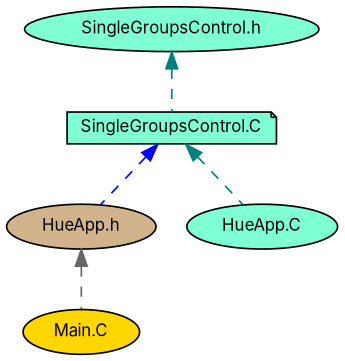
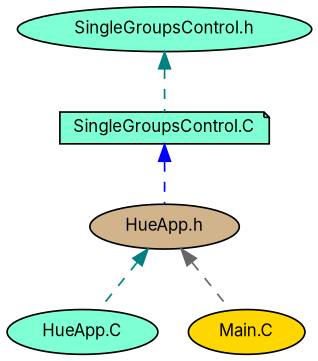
edge "HueApp.C" -> "SingleGroupsControl.C": now "HueApp.C" -> "HueApp.h"
